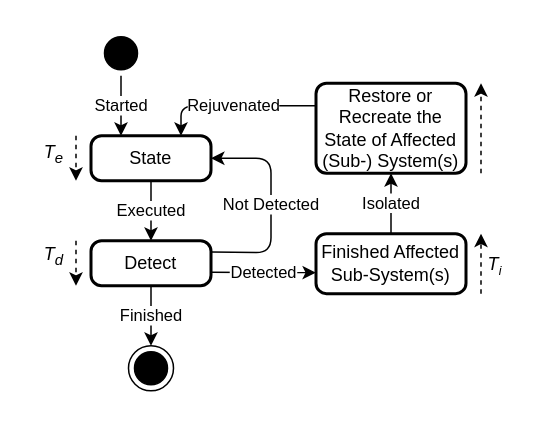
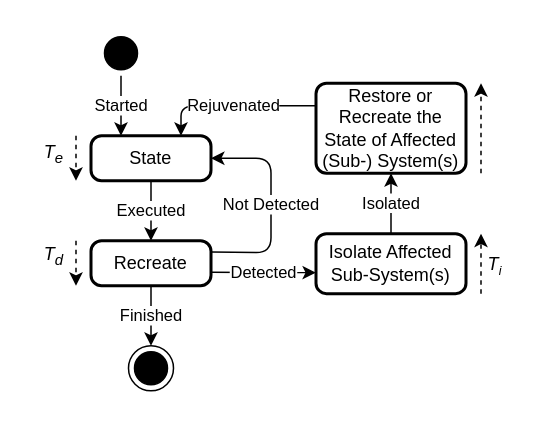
node "Detect": label "Detect" -> "Recreate"
node "Finished Affected Sub-System(s)": label "Finished Affected Sub-System(s)" -> "Isolate Affected Sub-System(s)"
